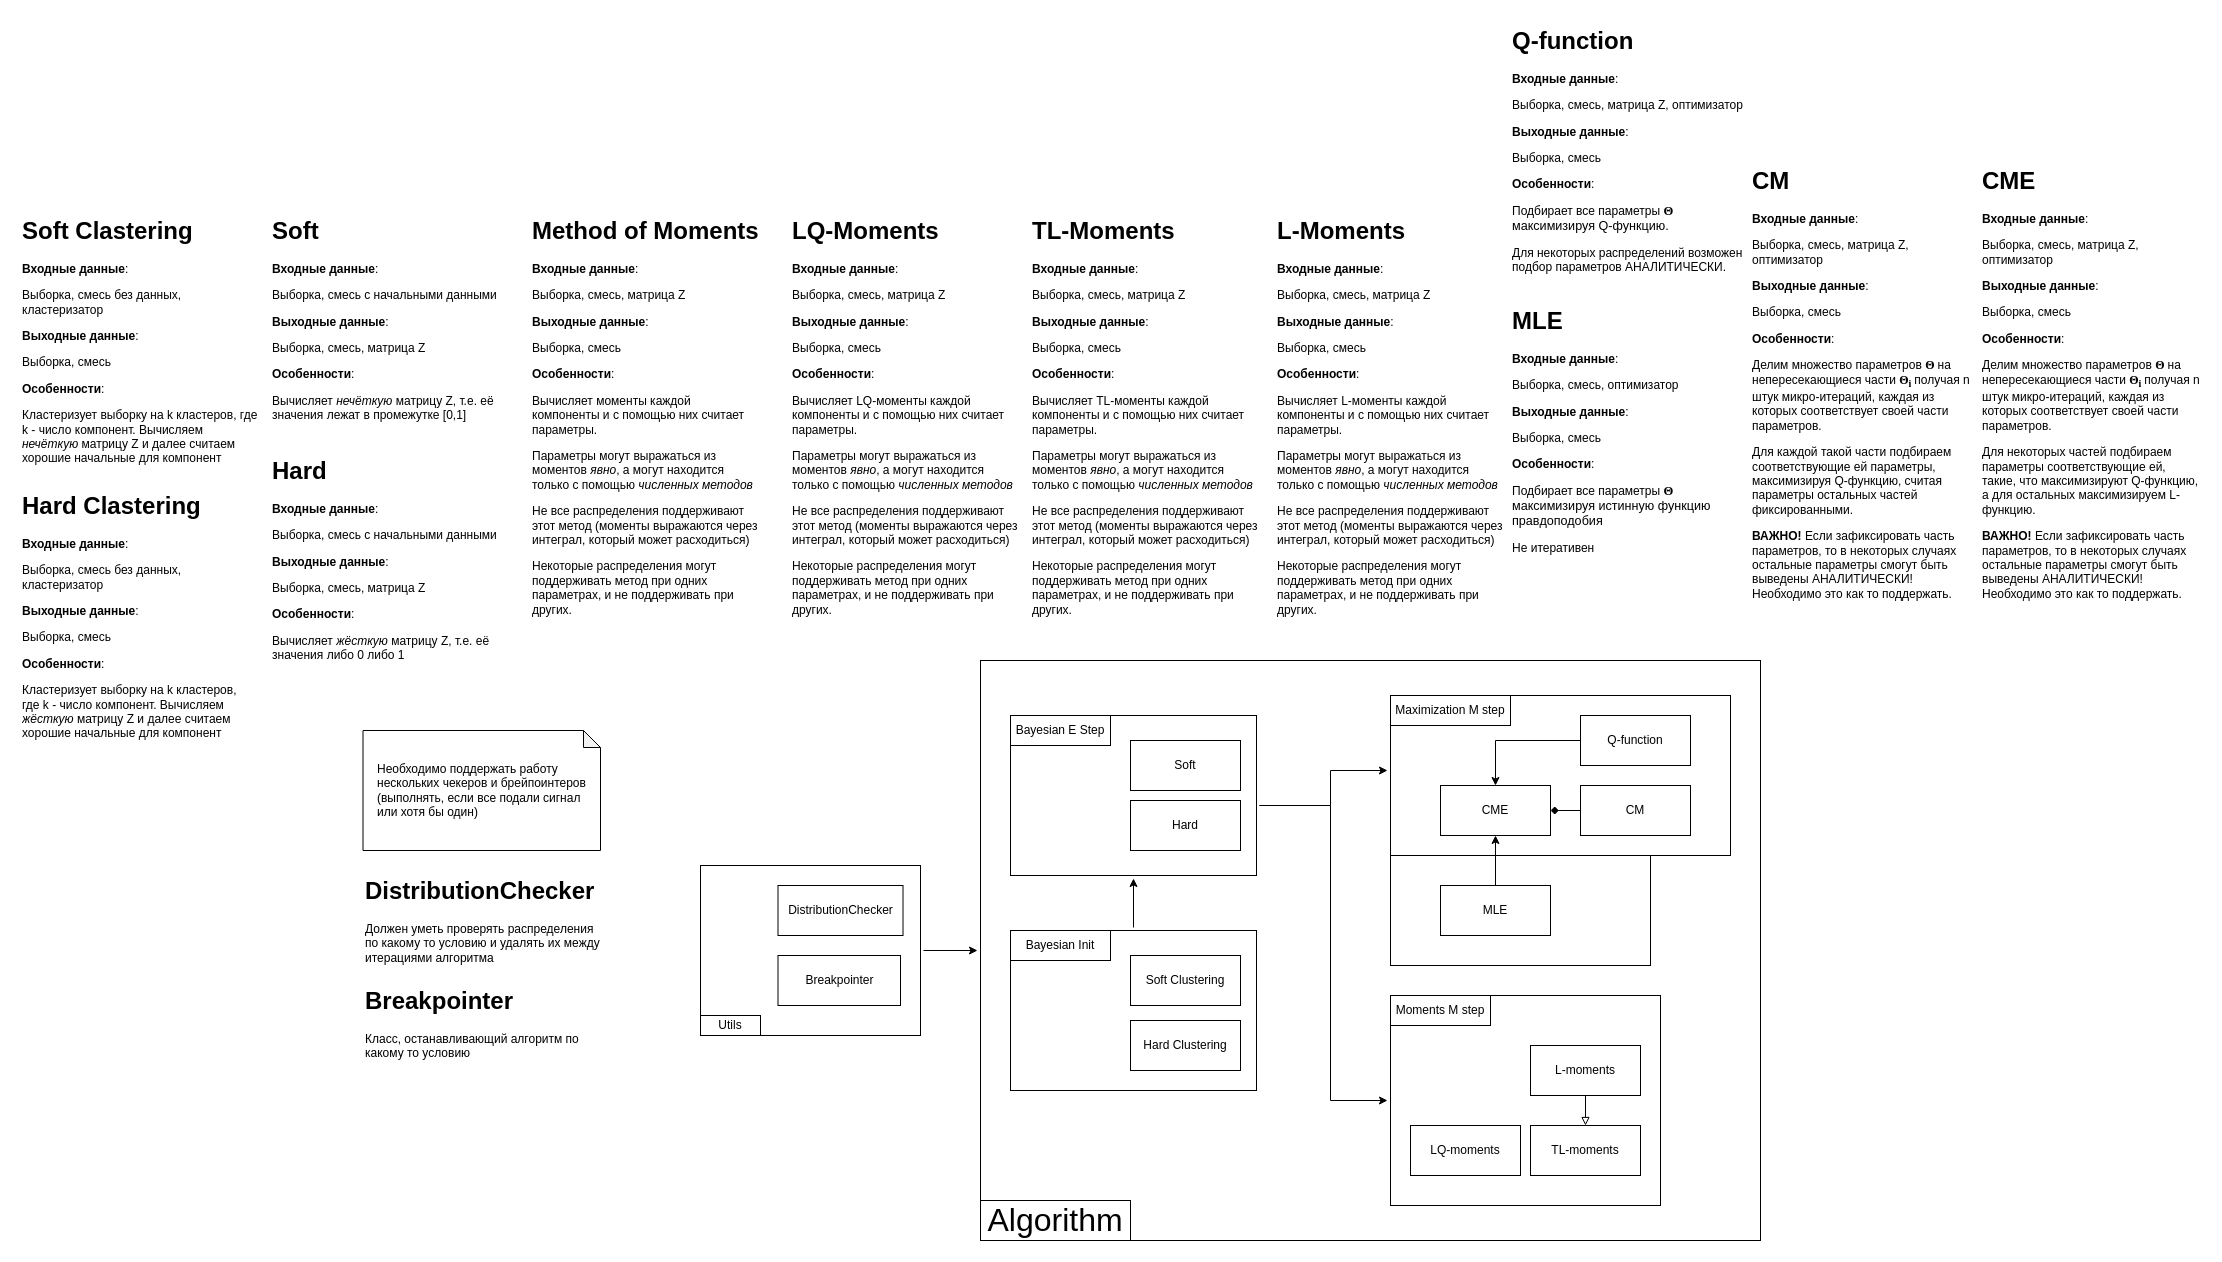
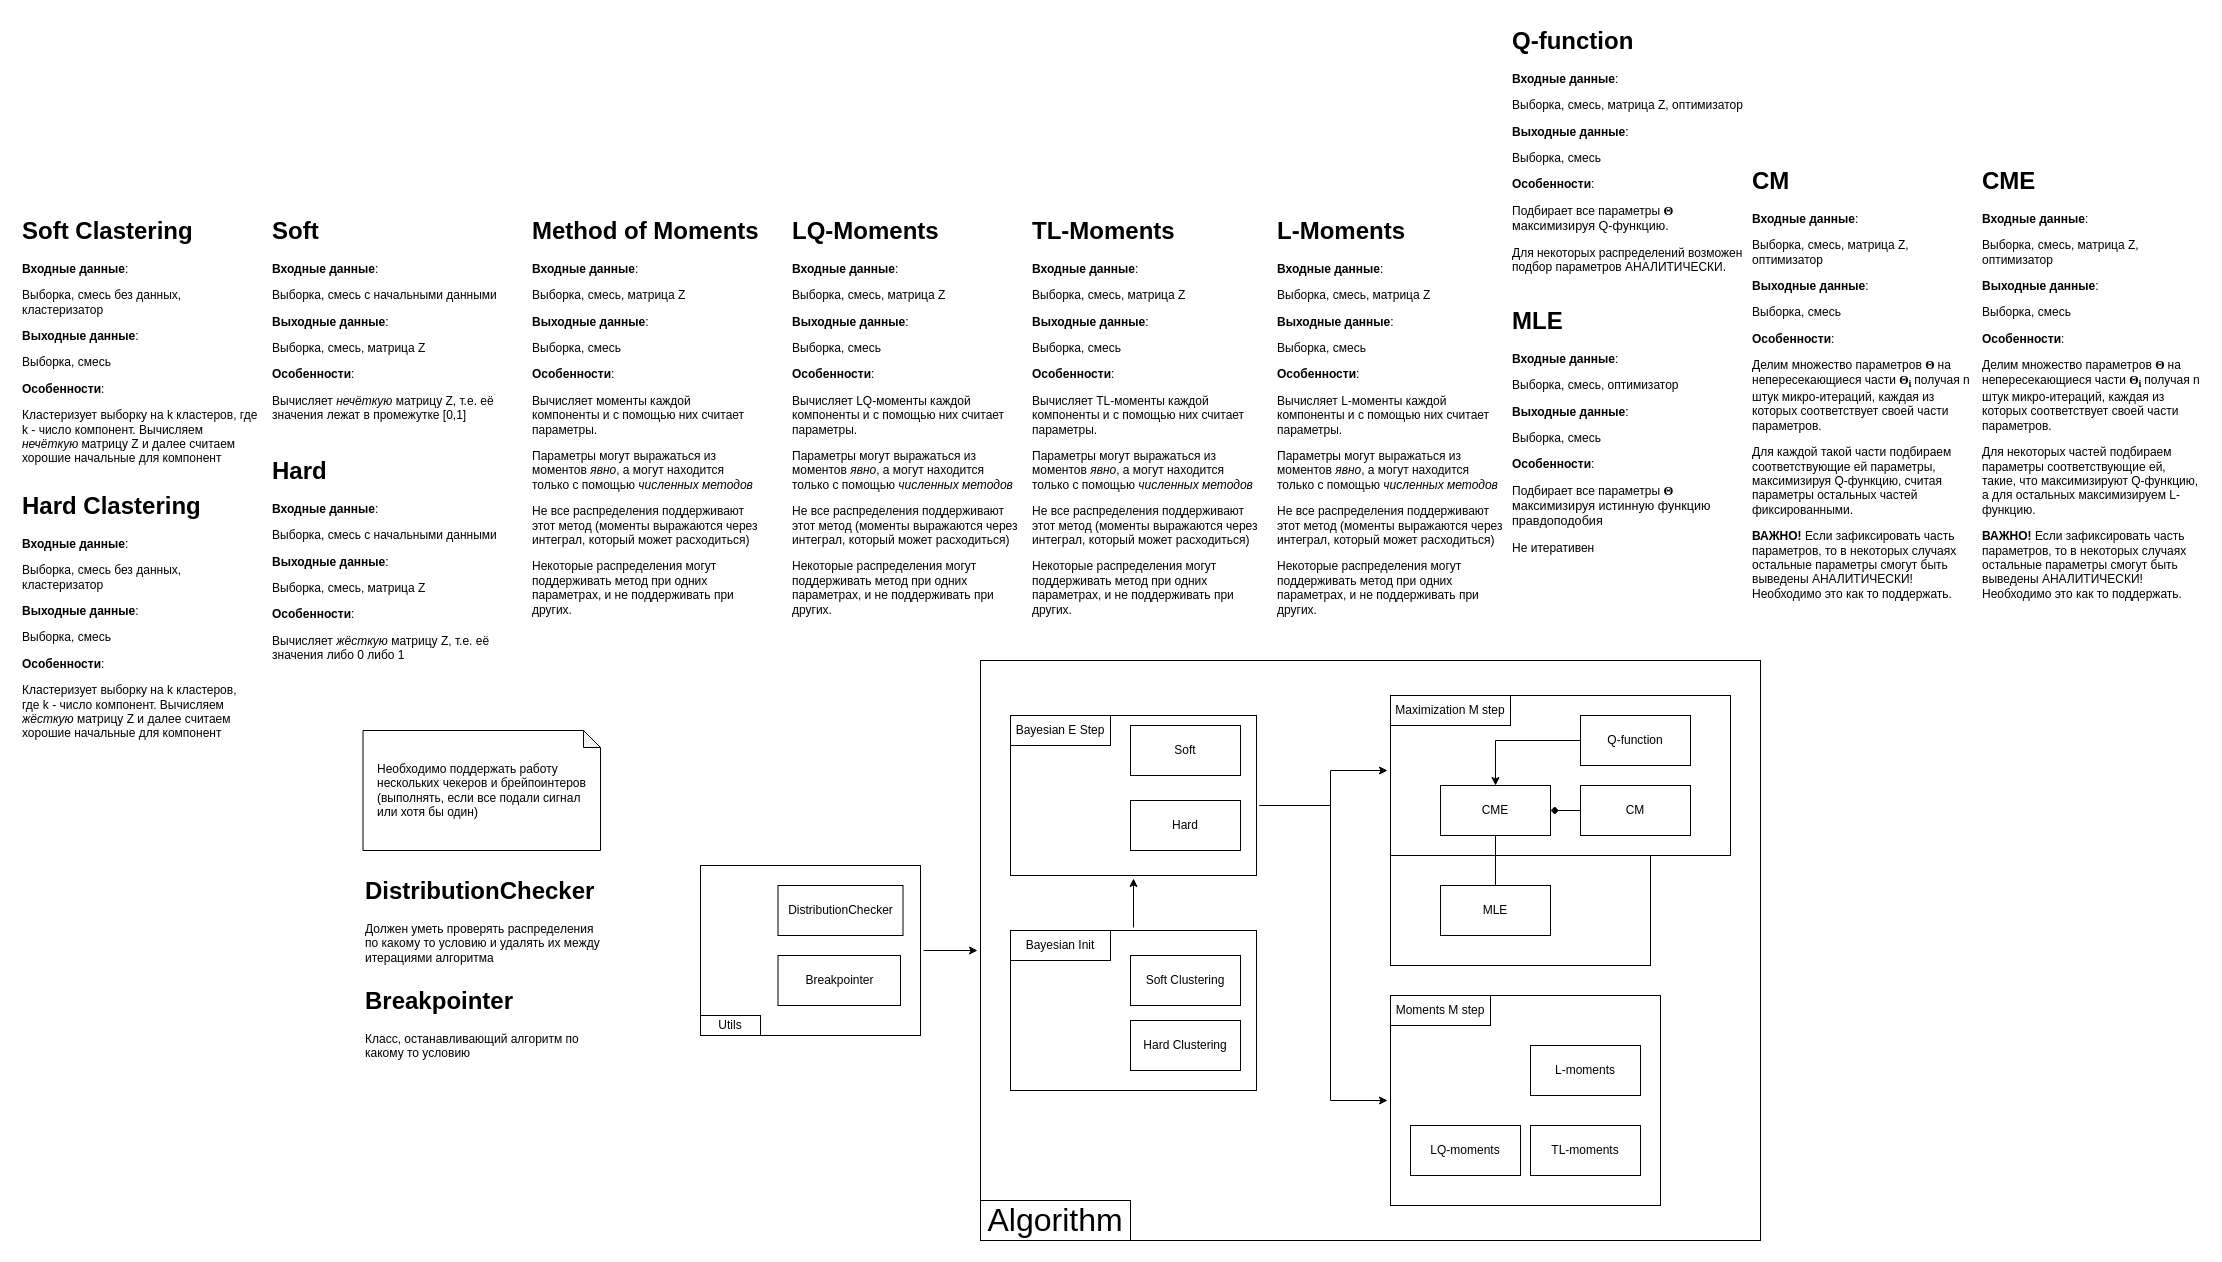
node "Soft": moved (1186, 766) -> (1186, 751)
edge "MLE" -> "CME": arrowhead classic -> none
edge "L-moments" -> "TL-moments": removed
